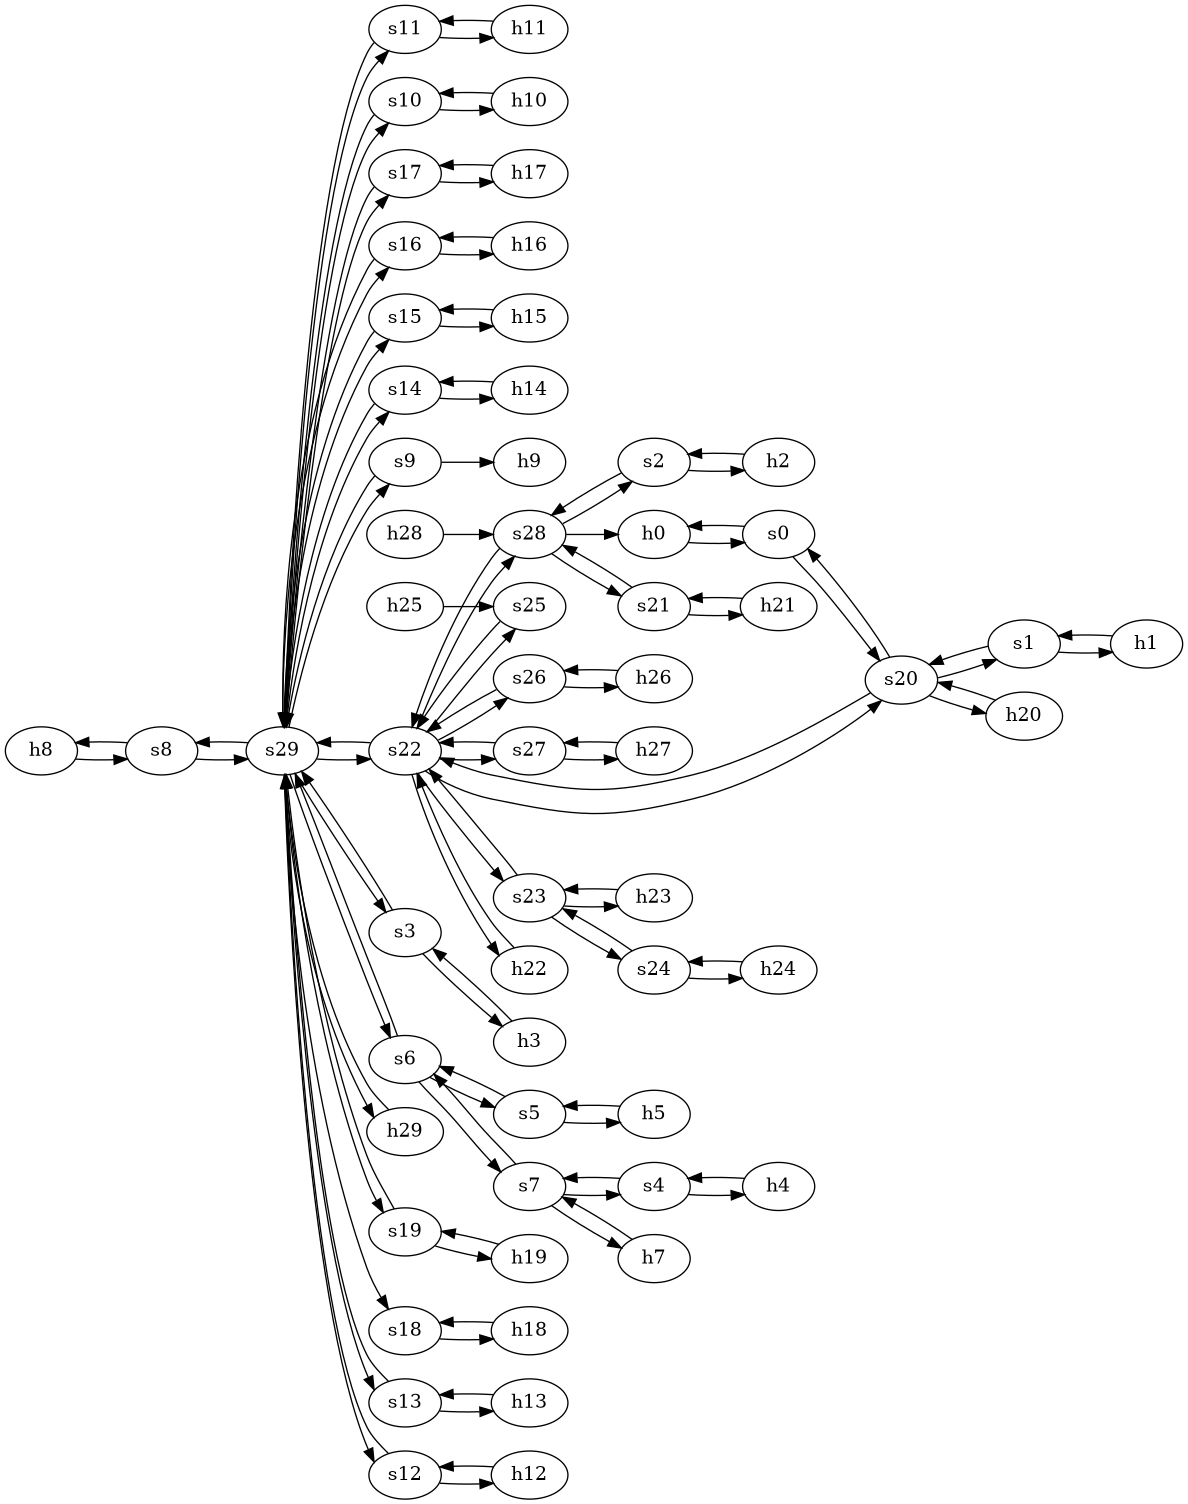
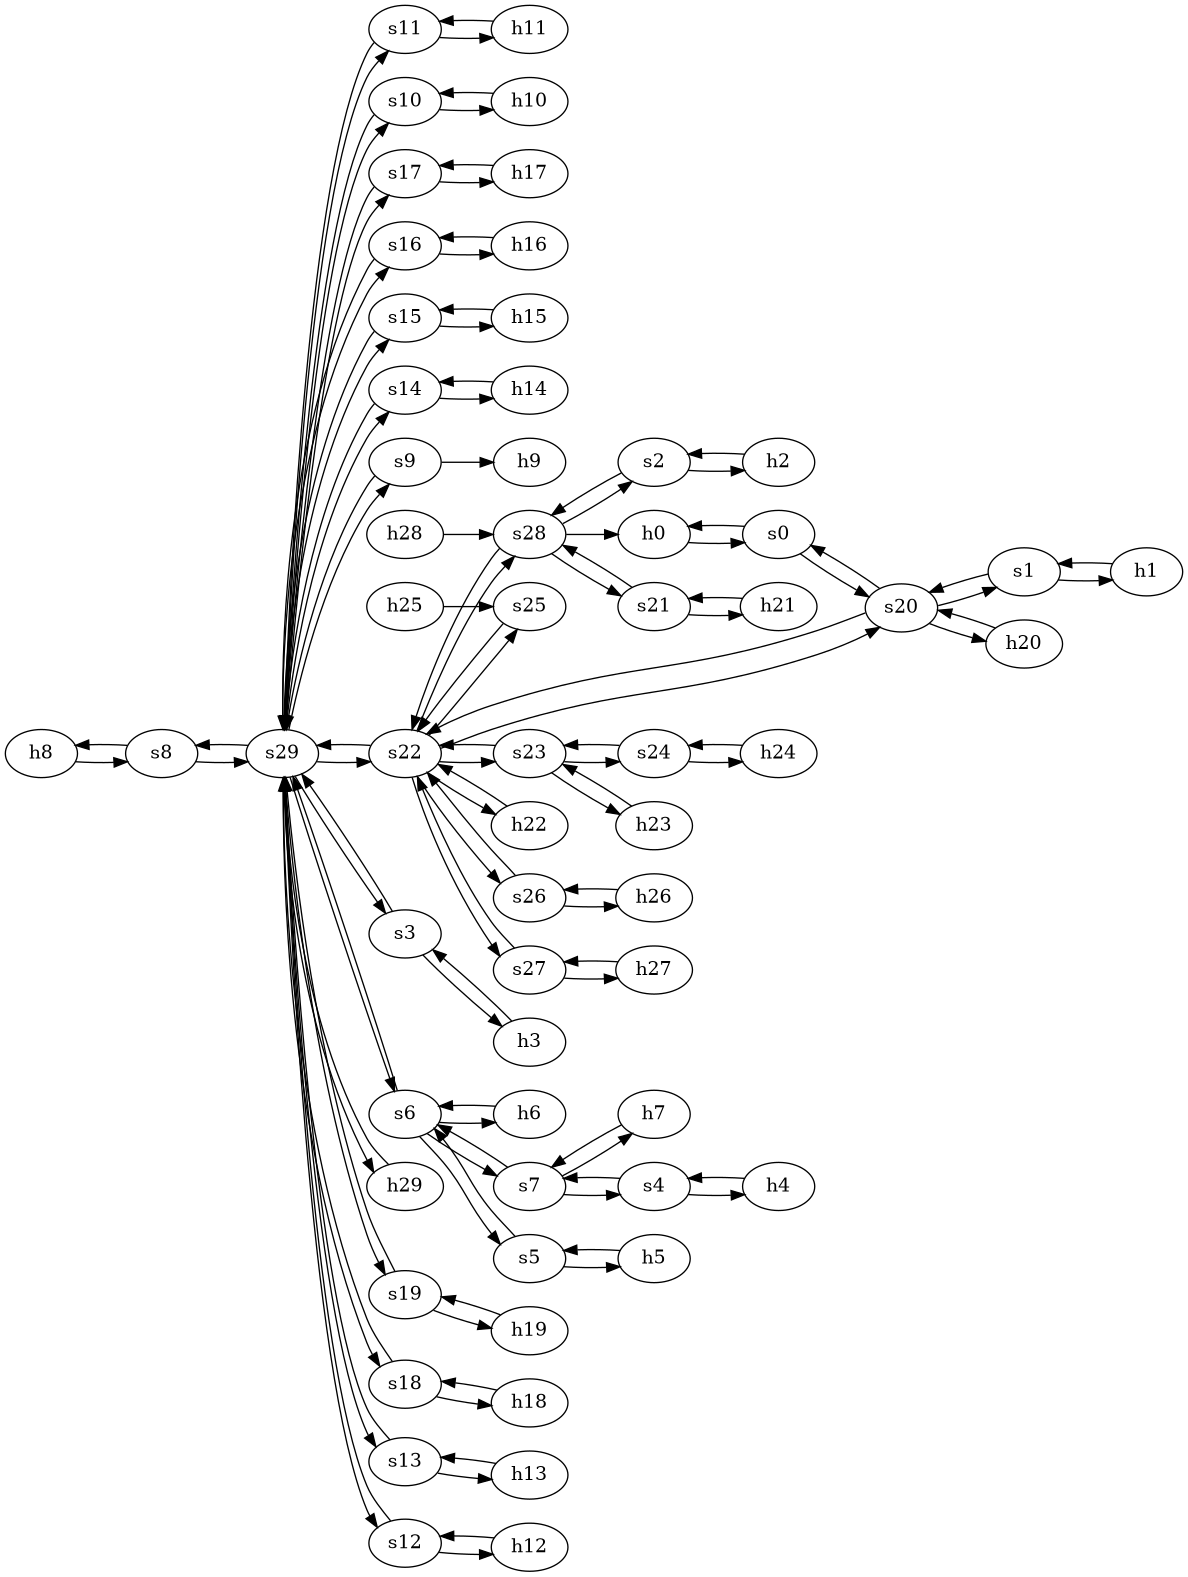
edge "s18" -> "s29": added
node "h6": added
